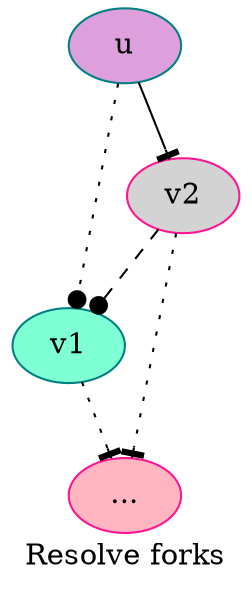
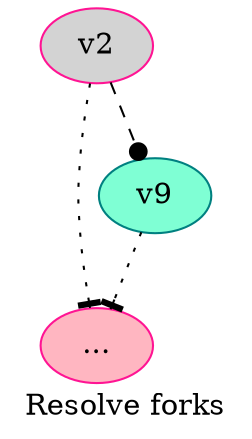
node "u": removed
node "v1": label "v1" -> "v9"
